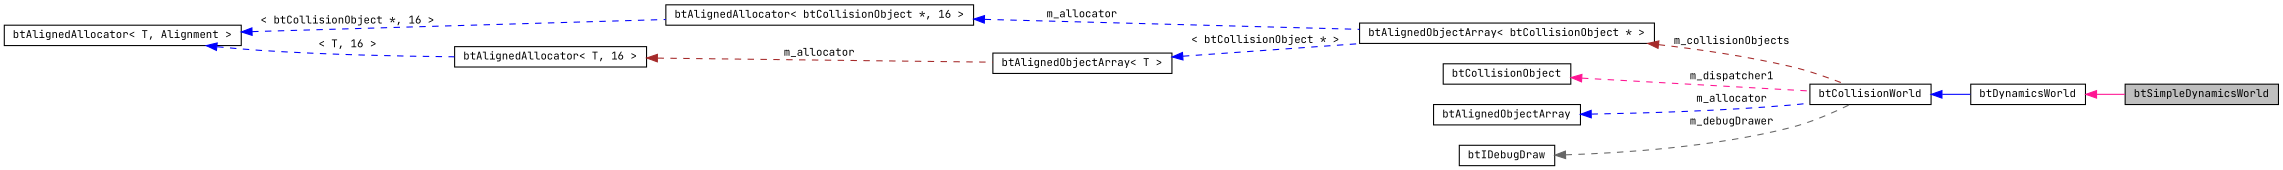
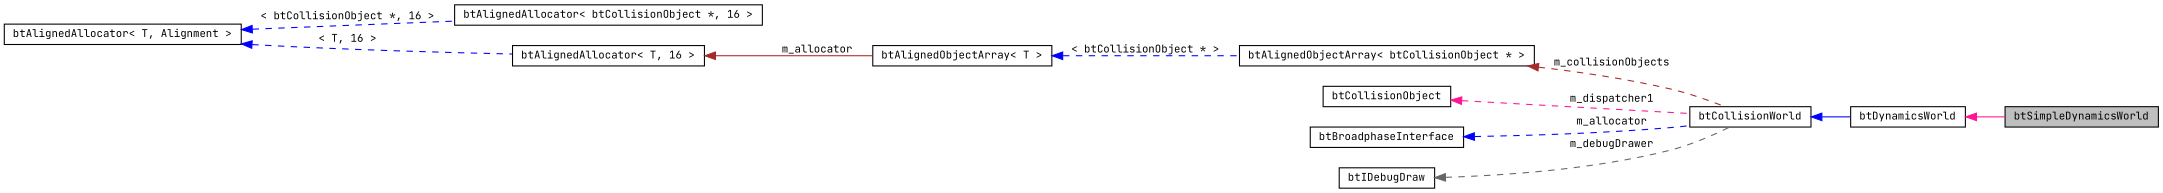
edge "btAlignedObjectArray< btCollisionObject * >" -> "btAlignedAllocator< btCollisionObject *, 16 >": removed, label "m_allocator"
edge "btAlignedObjectArray< T >" -> "btAlignedAllocator< T, 16 >": style dashed -> solid
node "btAlignedObjectArray": label "btAlignedObjectArray" -> "btBroadphaseInterface"
